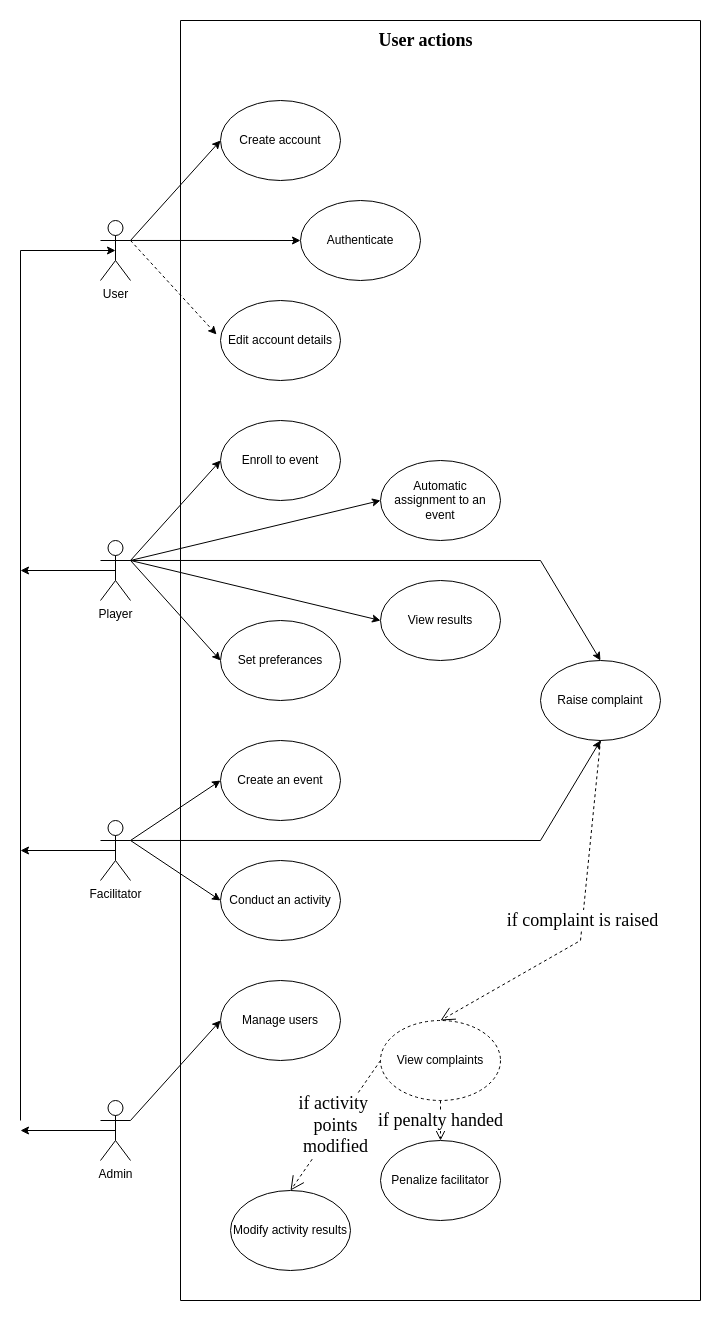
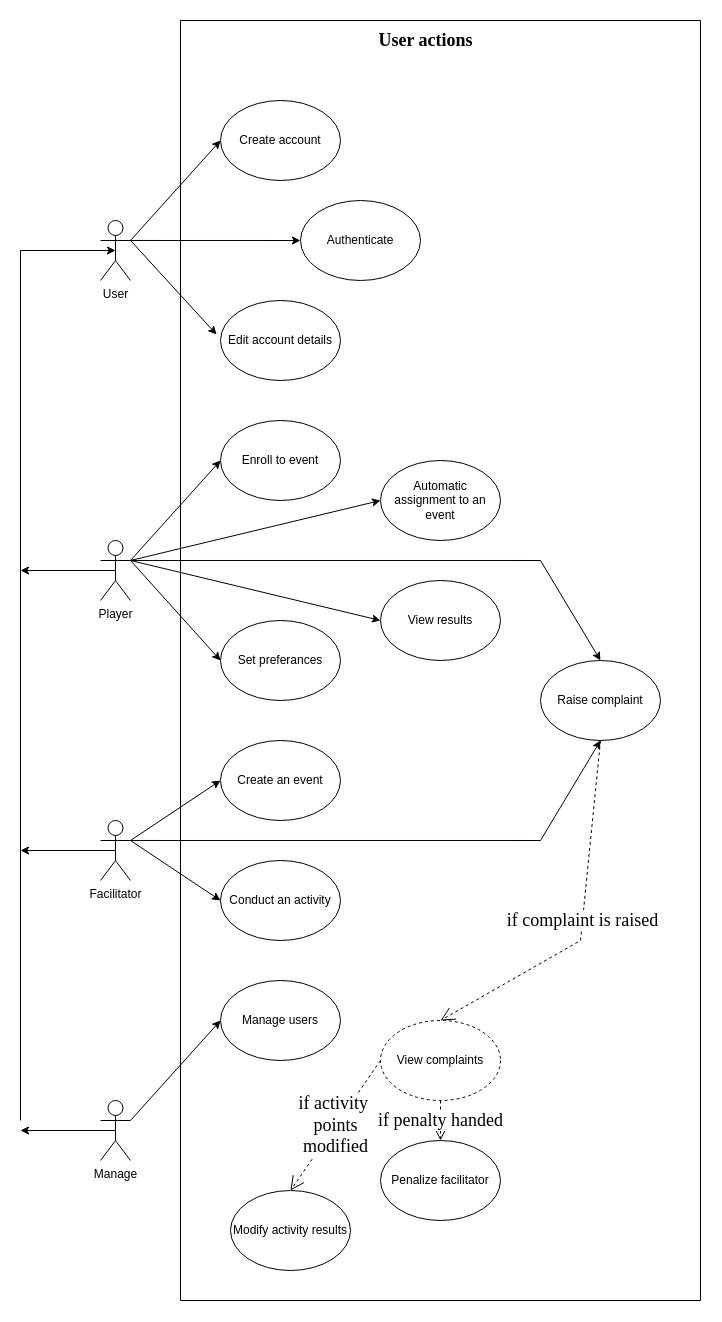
edge "User" -> "Edit account details": style dashed -> solid
node "Admin": label "Admin" -> "Manage"
